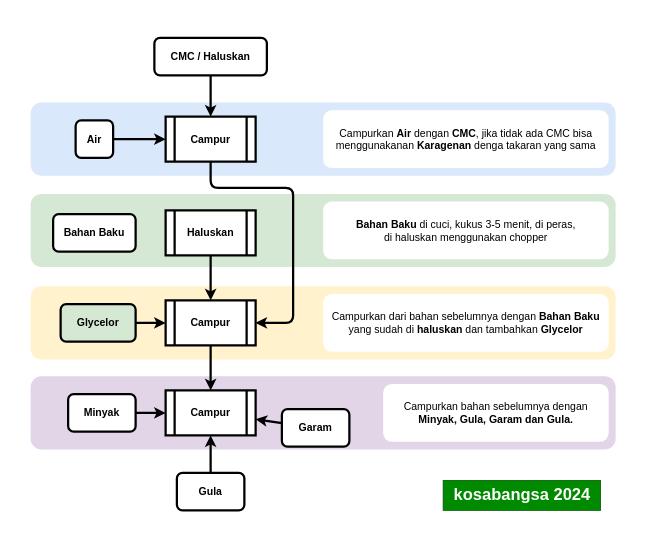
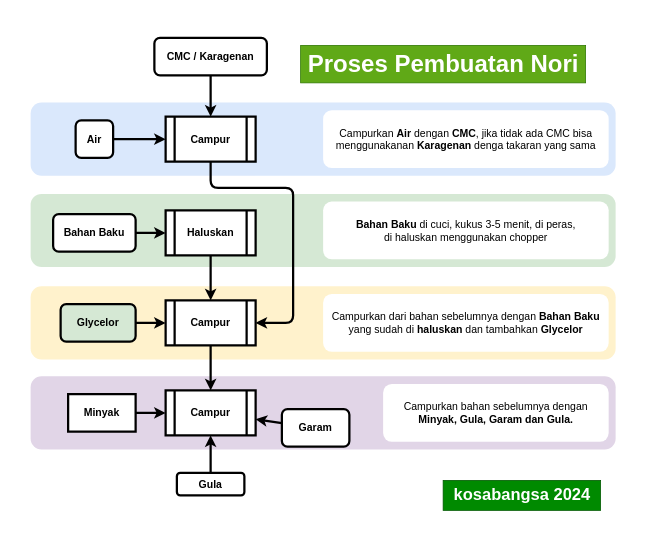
node "CMC / Haluskan": label "CMC / Haluskan" -> "CMC / Karagenan"
node "Proses Pembuatan Nori": added
edge "Bahan Baku" -> "Haluskan": added
node "Minyak": shape rounded rectangle -> rectangle
node "Gula": size 68x38 -> 68x23
